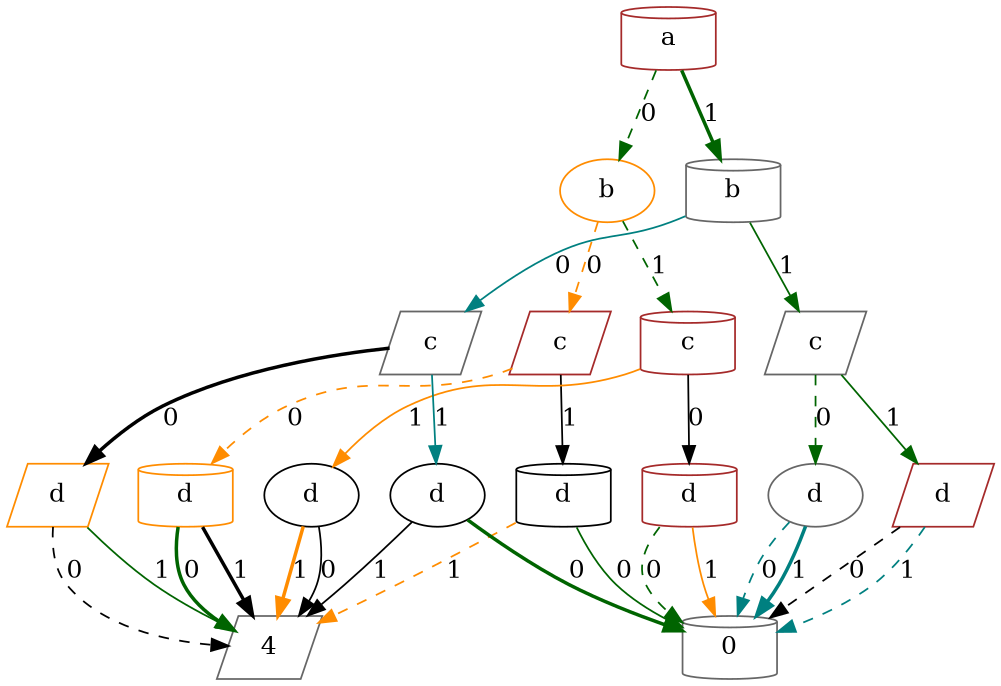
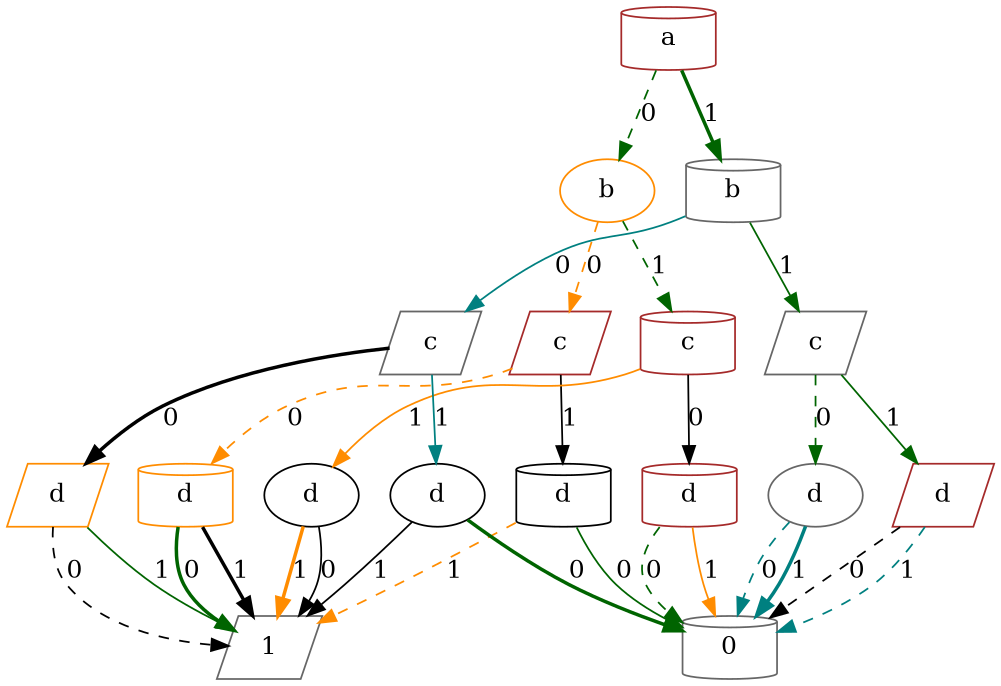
node "4": label "4" -> "1"
